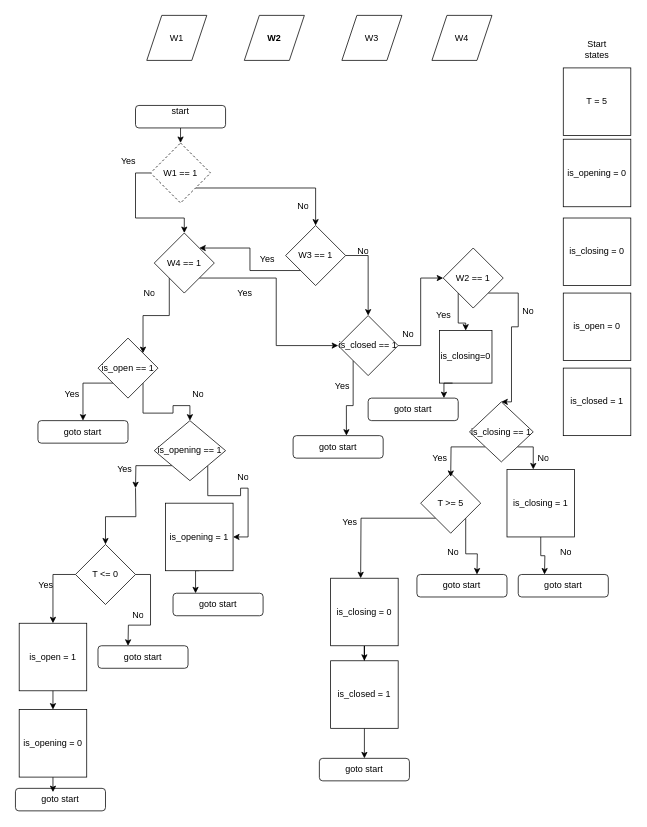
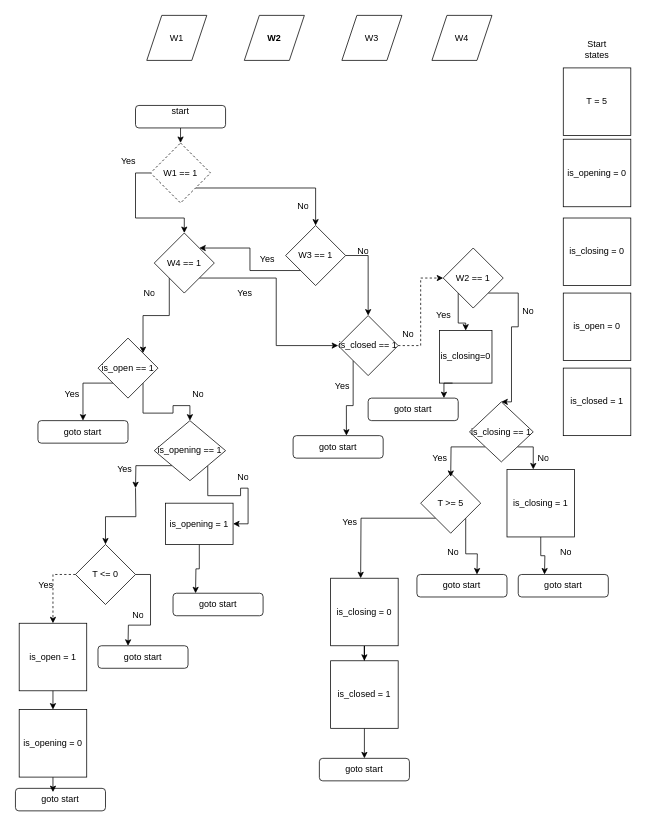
edge "is_closed == 1" -> "W2 == 1": style solid -> dashed
node "is_opening = 1": size 68x68 -> 68x41
edge "T <= 0" -> "is_open = 1": style solid -> dashed
